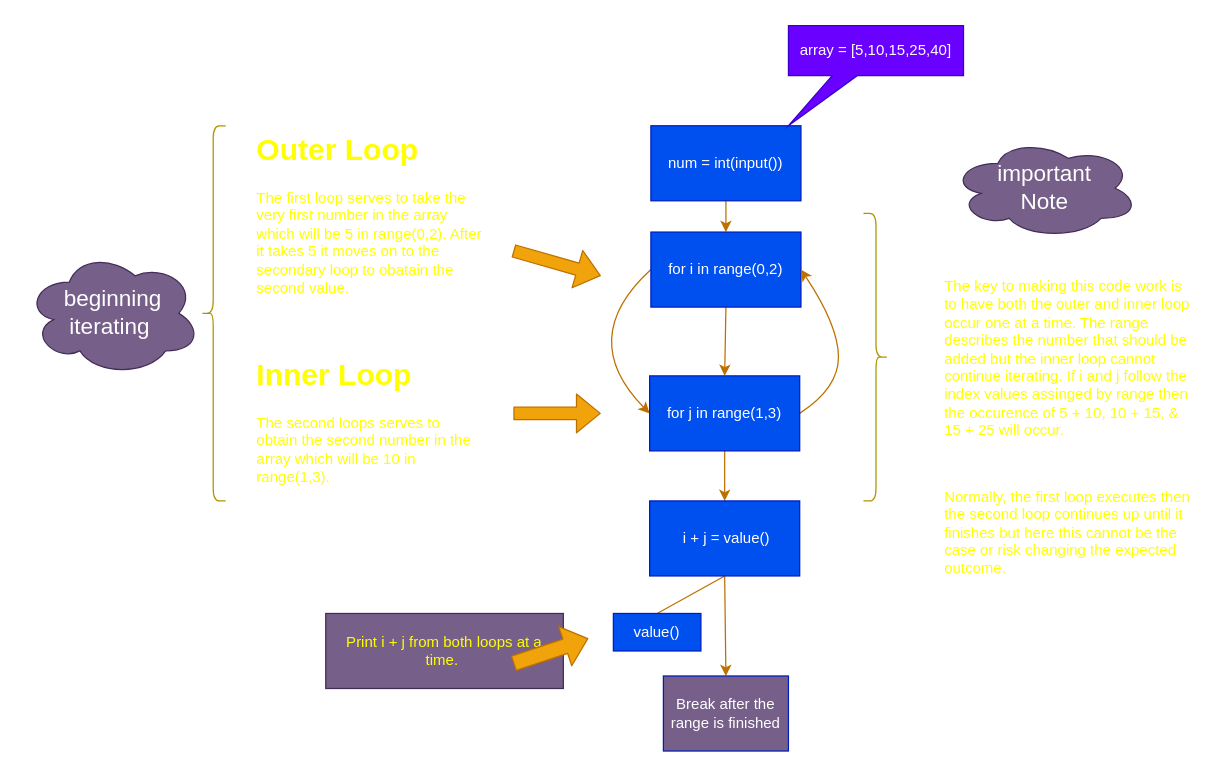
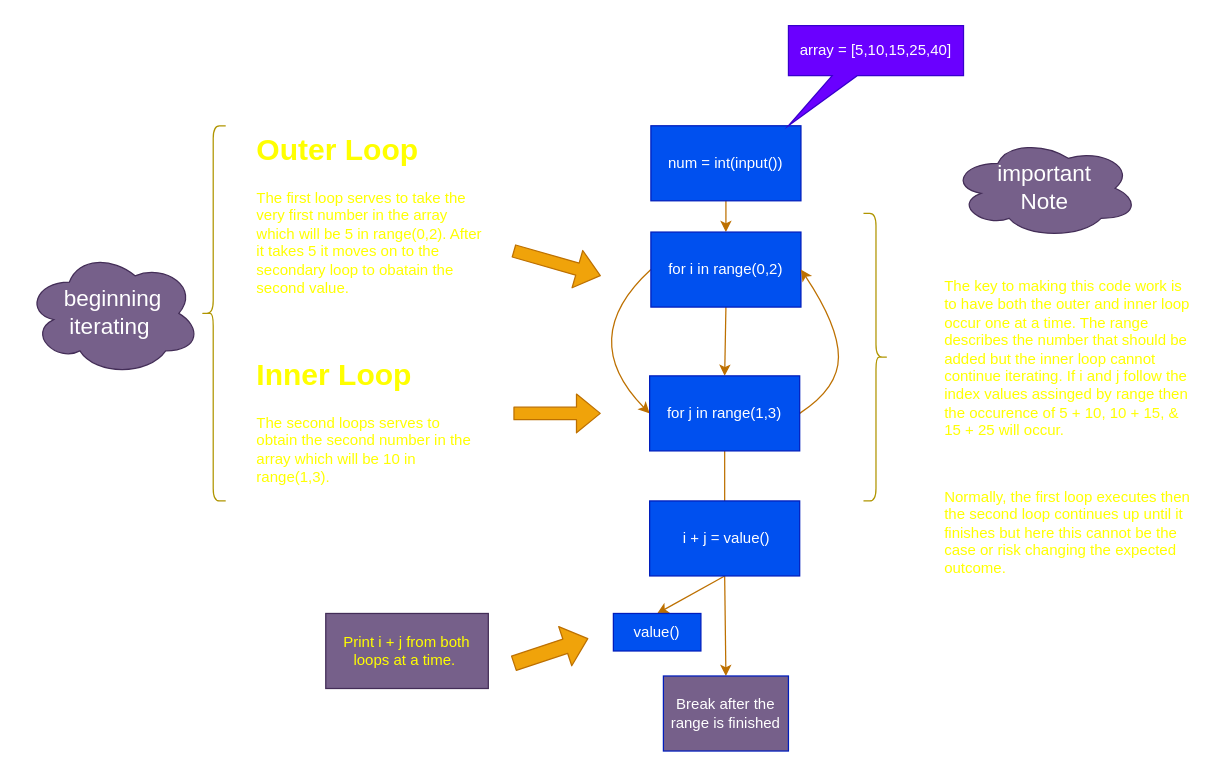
edge "for j in range(1,3)" -> "i + j = value()": arrowhead classic -> none
edge "i + j = value()" -- "value()": arrowhead none -> classic
node "Print i + j from both loops at a time.": size 238x75 -> 163x75
